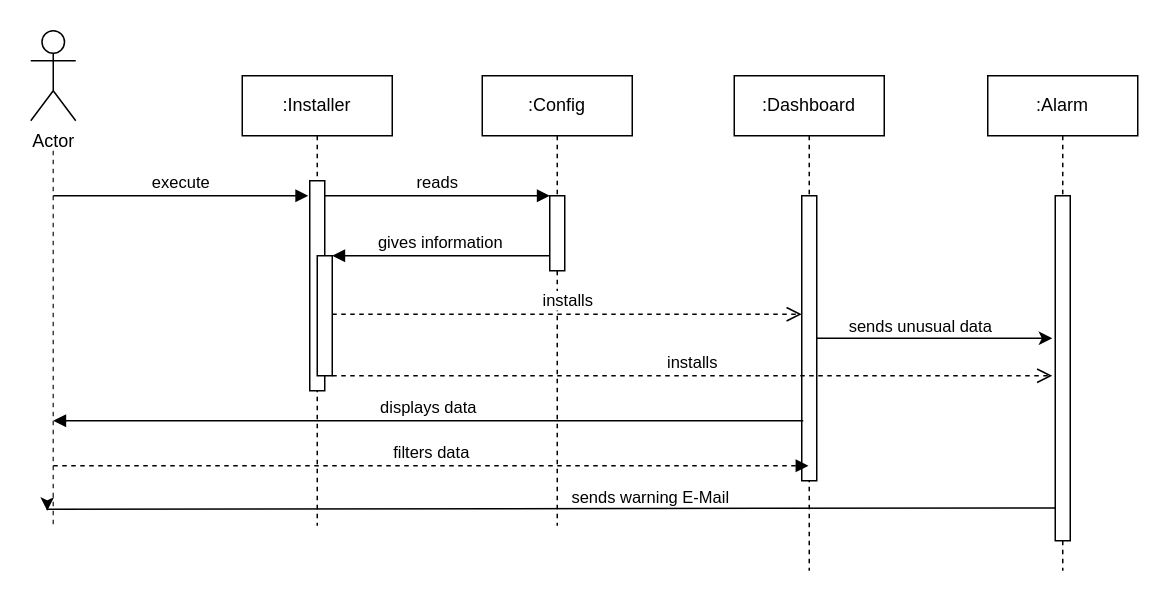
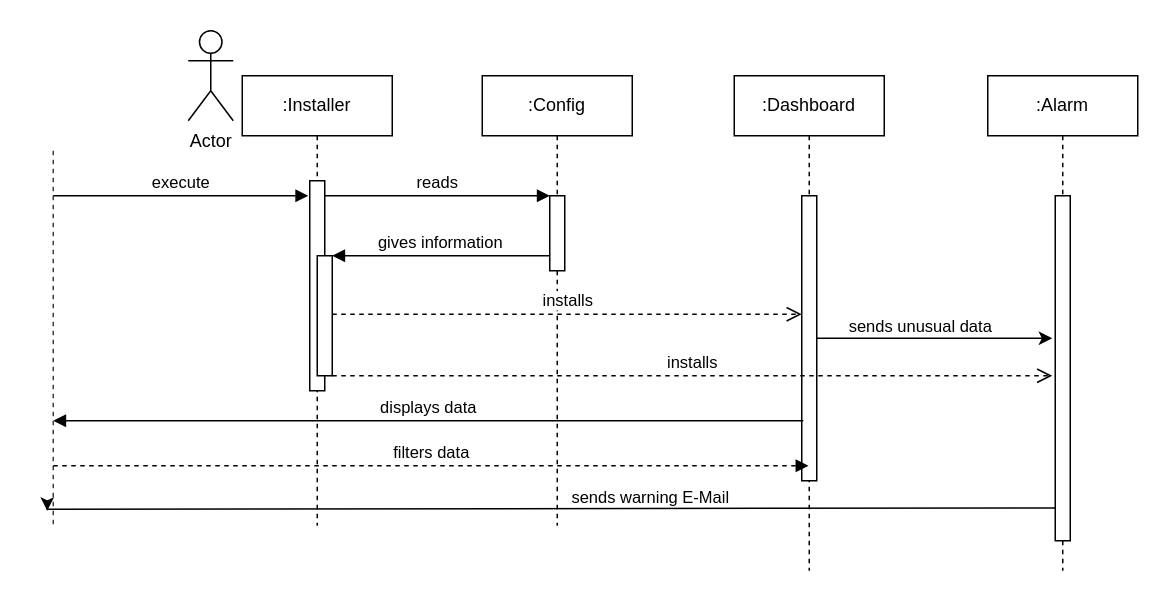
node "Actor": moved (53, 76) -> (211, 76)
